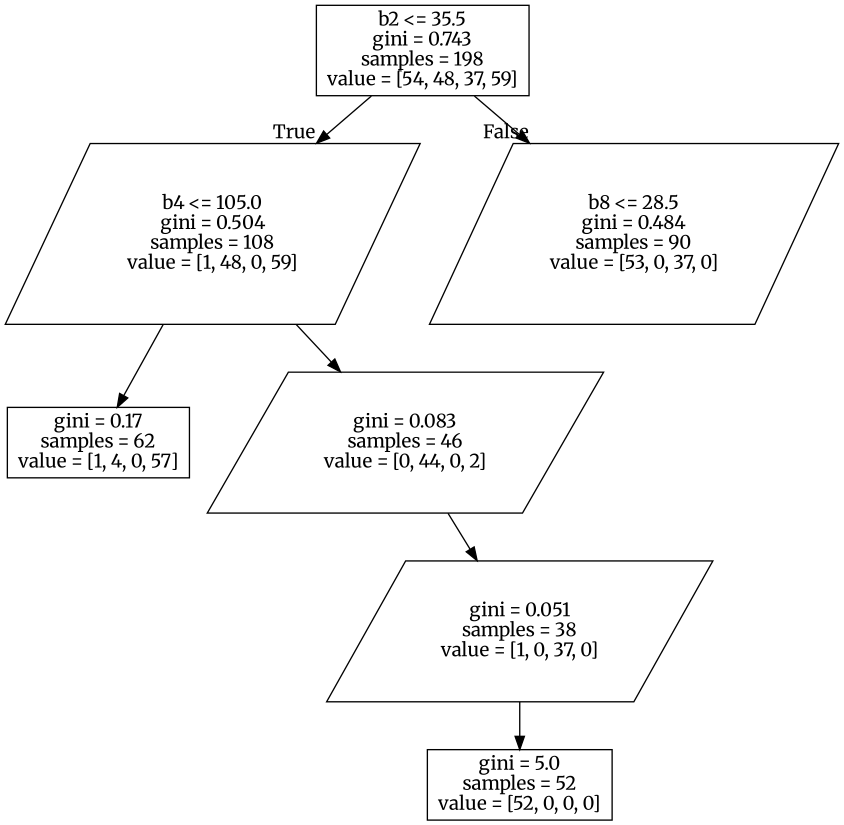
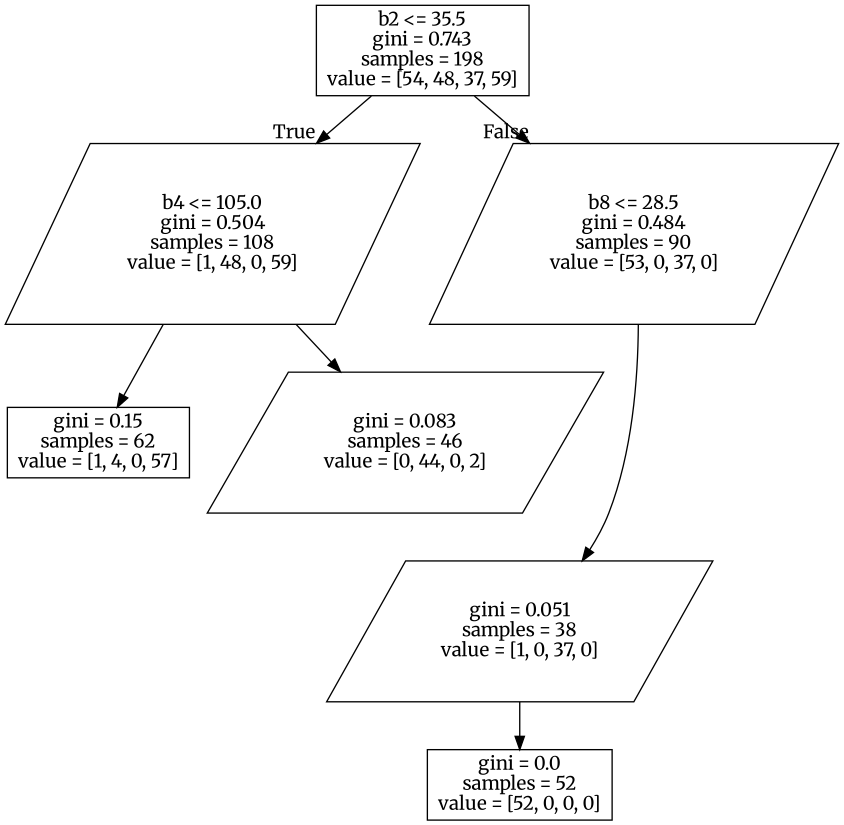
node "gini = 0.17 samples = 62 value = [1, 4, 0, 57]": label "gini = 0.17 samples = 62 value = [1, 4, 0, 57]" -> "gini = 0.15 samples = 62 value = [1, 4, 0, 57]"
edge "gini = 0.083 samples = 46 value = [0, 44, 0, 2]" -> "gini = 0.051 samples = 38 value = [1, 0, 37, 0]": now "b8 <= 28.5 gini = 0.484 samples = 90 value = [53, 0, 37, 0]" -> "gini = 0.051 samples = 38 value = [1, 0, 37, 0]"
node "gini = 5.0 samples = 52 value = [52, 0, 0, 0]": label "gini = 5.0 samples = 52 value = [52, 0, 0, 0]" -> "gini = 0.0 samples = 52 value = [52, 0, 0, 0]"
